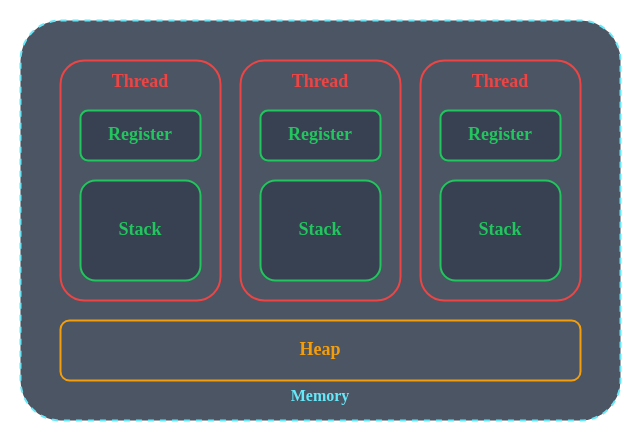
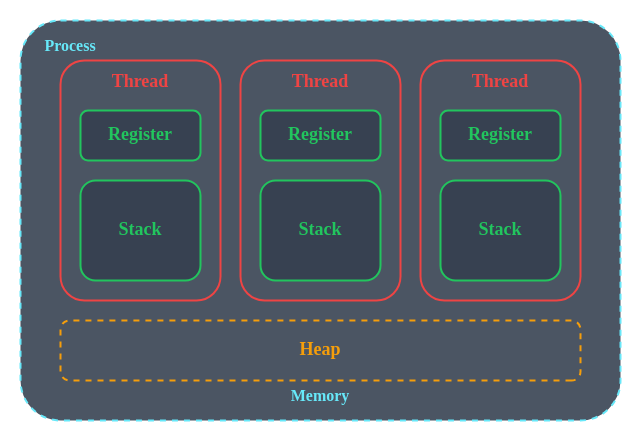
node "Process": added
node "Heap": style solid -> dashed
